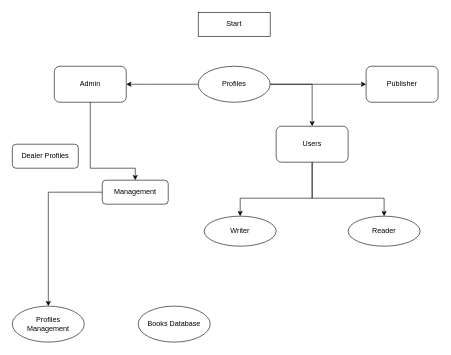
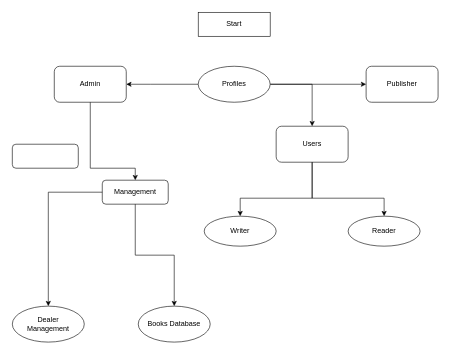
node "Dealer Profiles": removed
edge "Management" -> "Books Database": added
node "Profiles Management": label "Profiles Management" -> "Dealer Management"
